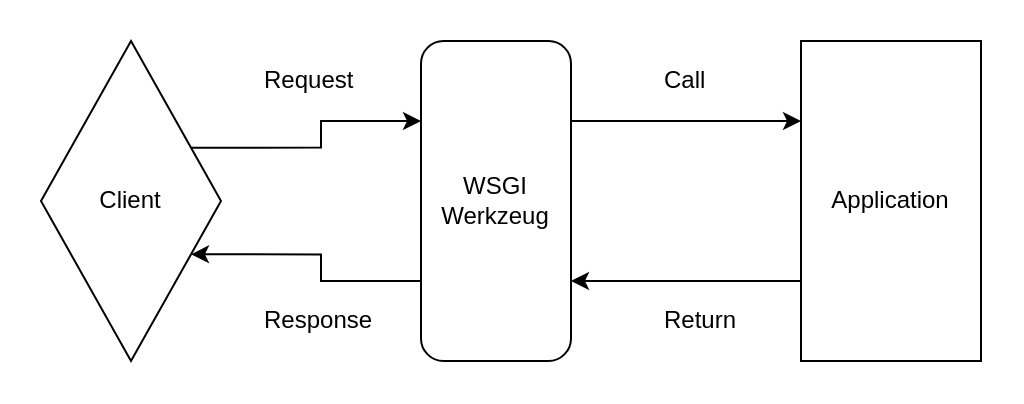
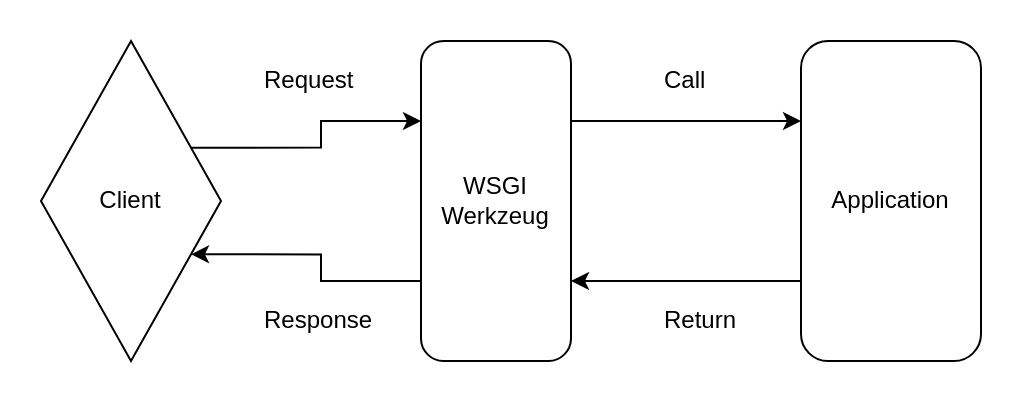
node "Application": shape rectangle -> rounded rectangle
